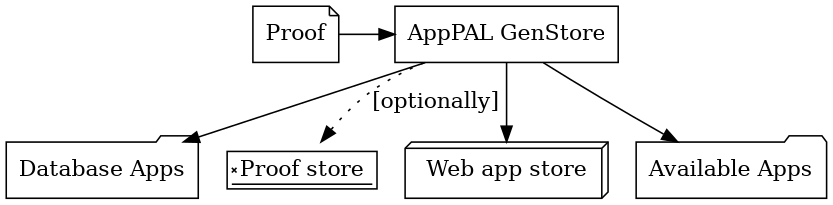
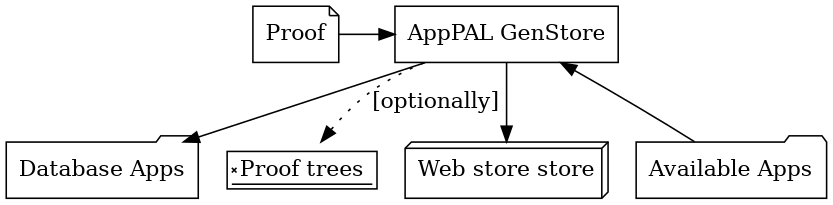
edge "AppPAL GenStore" -> "Available Apps": reversed
node "Proof store": label "Proof store" -> "Proof trees"
node "Web app store": label "Web app store" -> "Web store store"
